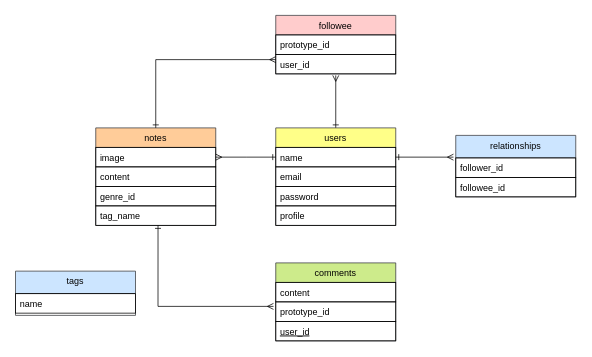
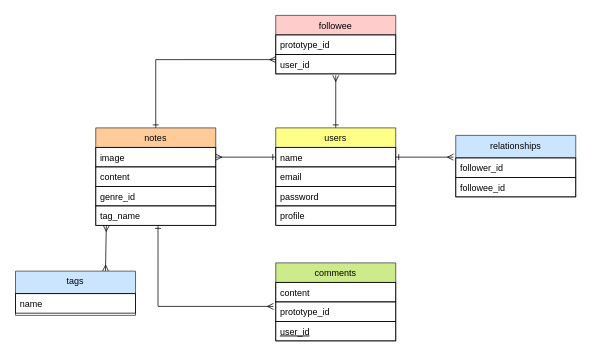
edge "tag_name" -- "tags": added
